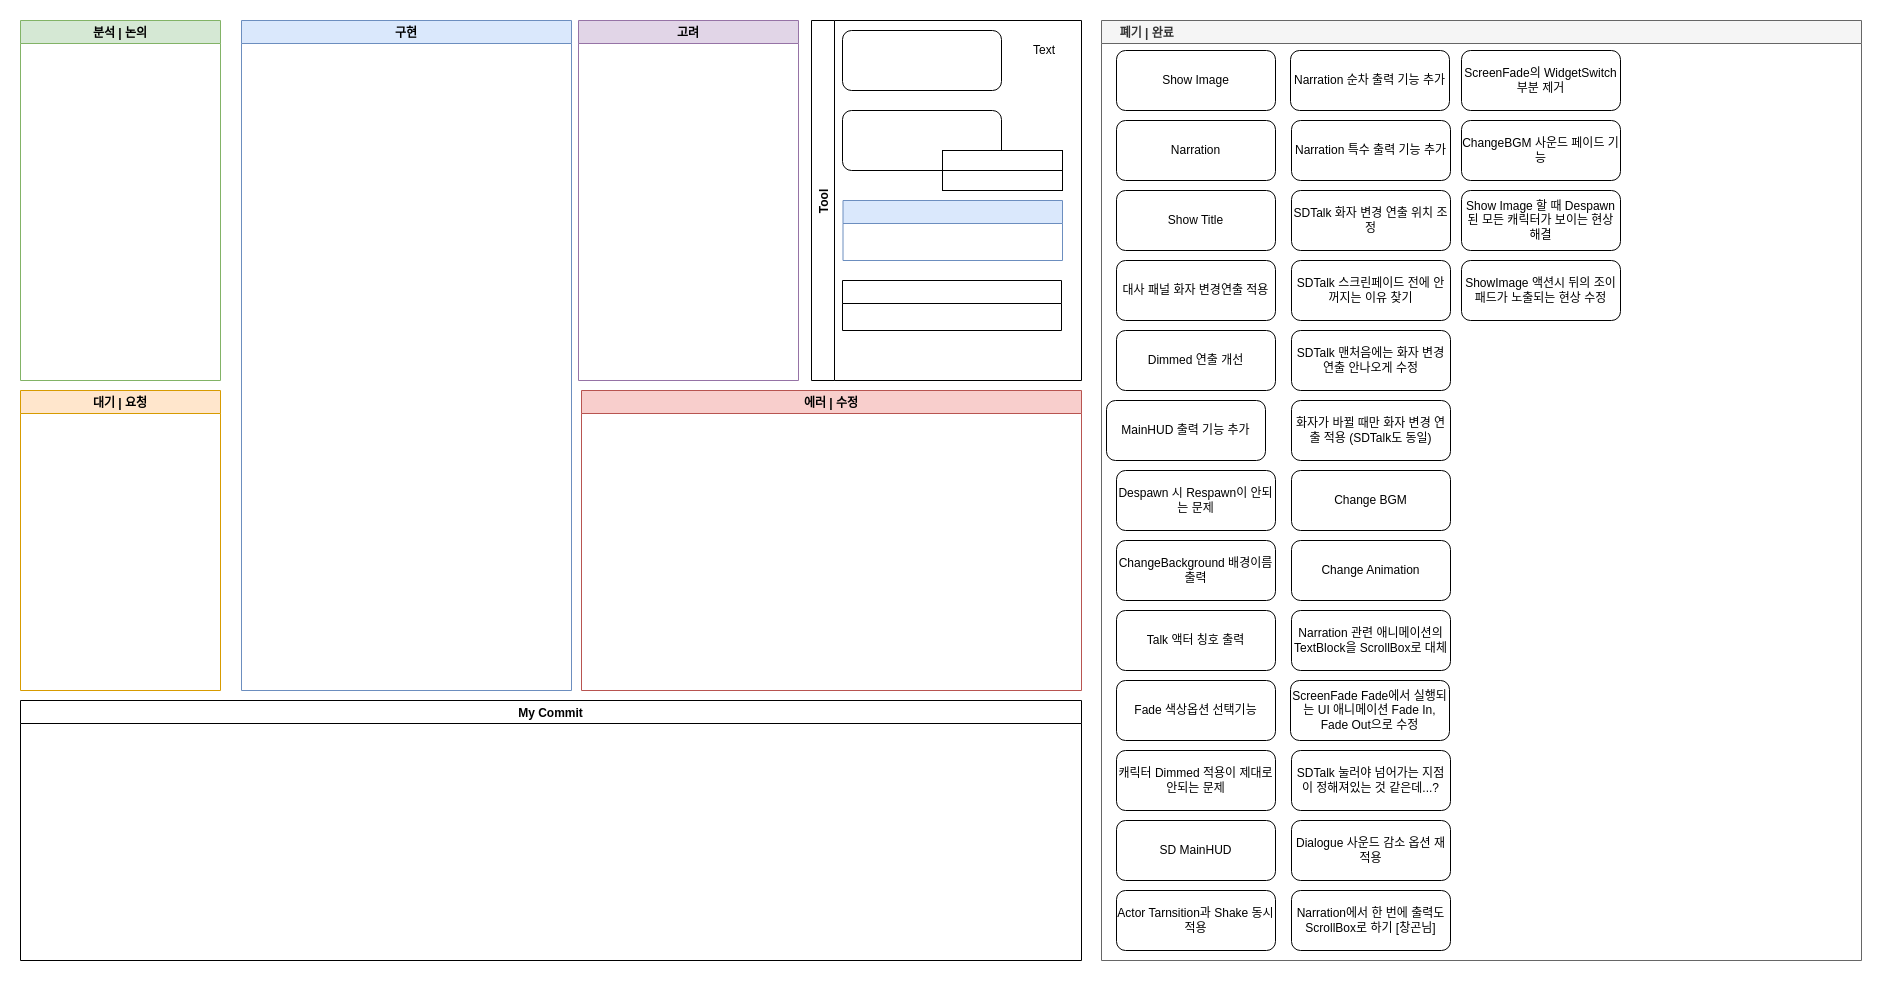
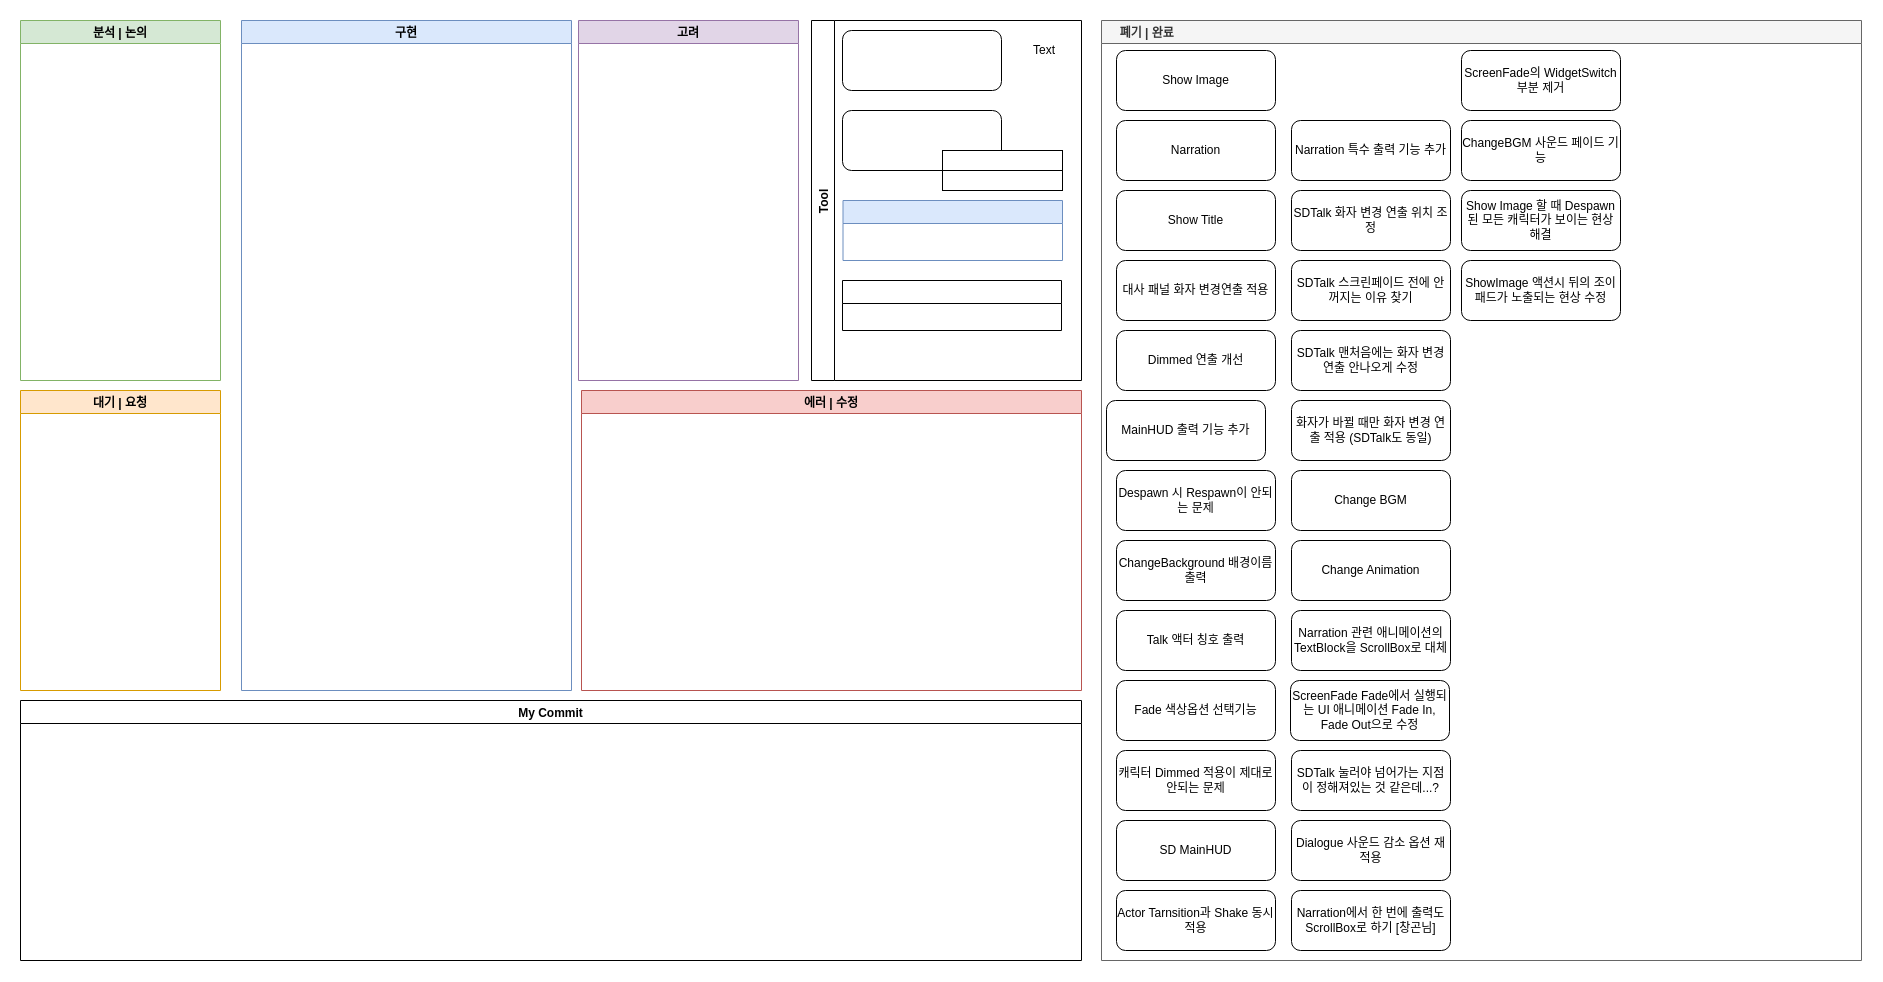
node "Narration 순차 출력 기능 추가": removed
